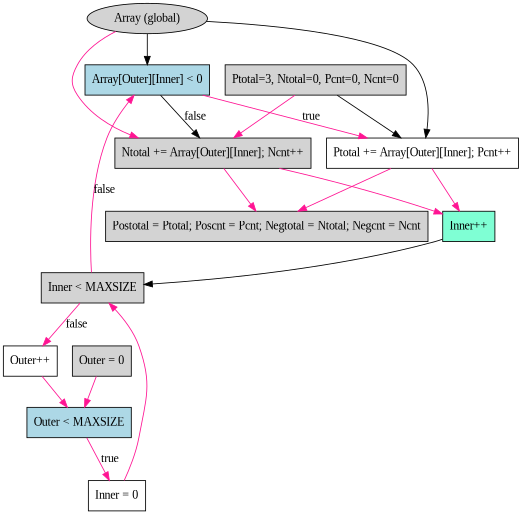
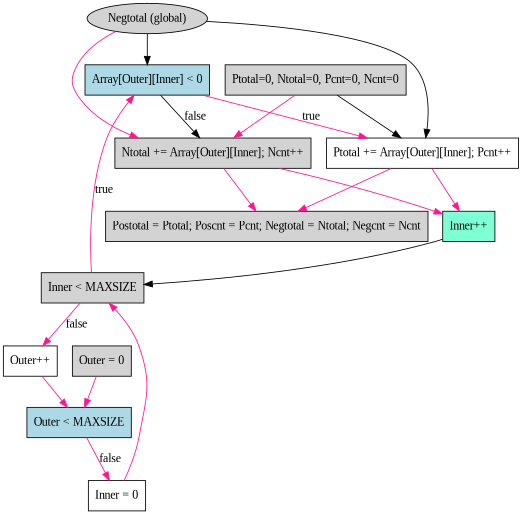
node "Array (global)": label "Array (global)" -> "Negtotal (global)"
node "Ptotal=3, Ntotal=0, Pcnt=0, Ncnt=0": label "Ptotal=3, Ntotal=0, Pcnt=0, Ncnt=0" -> "Ptotal=0, Ntotal=0, Pcnt=0, Ncnt=0"
edge "Inner < MAXSIZE" -> "Array[Outer][Inner] < 0": label "false" -> "true"
edge "Outer < MAXSIZE" -> "Inner = 0": label "true" -> "false"
